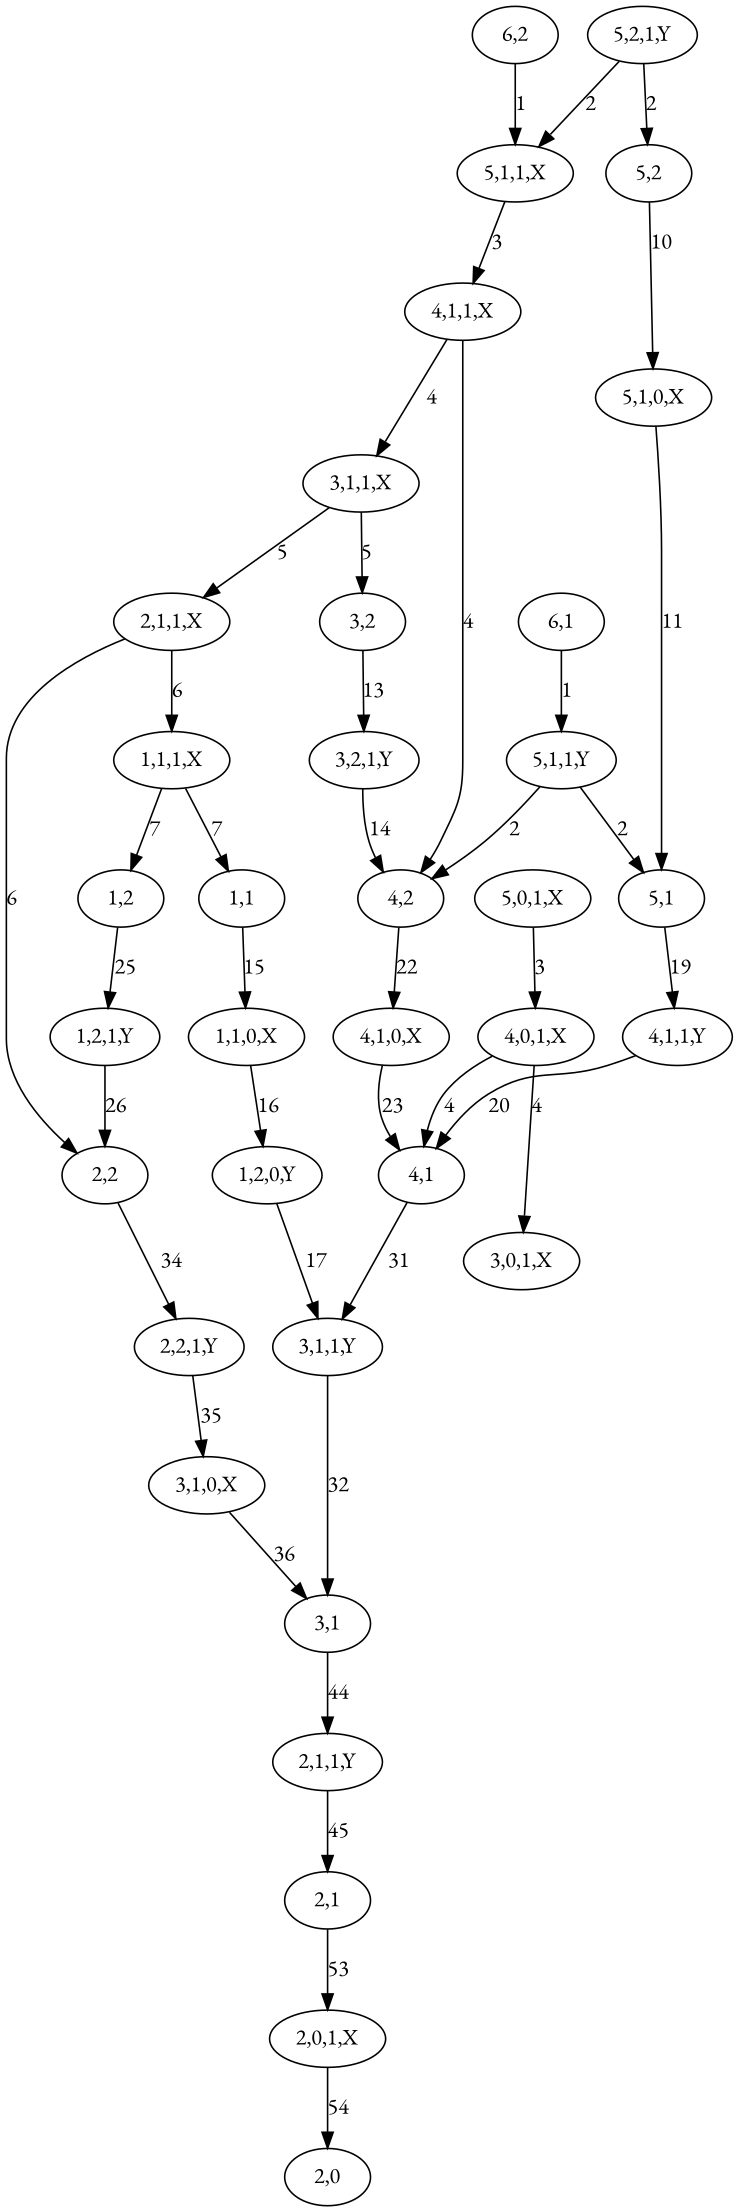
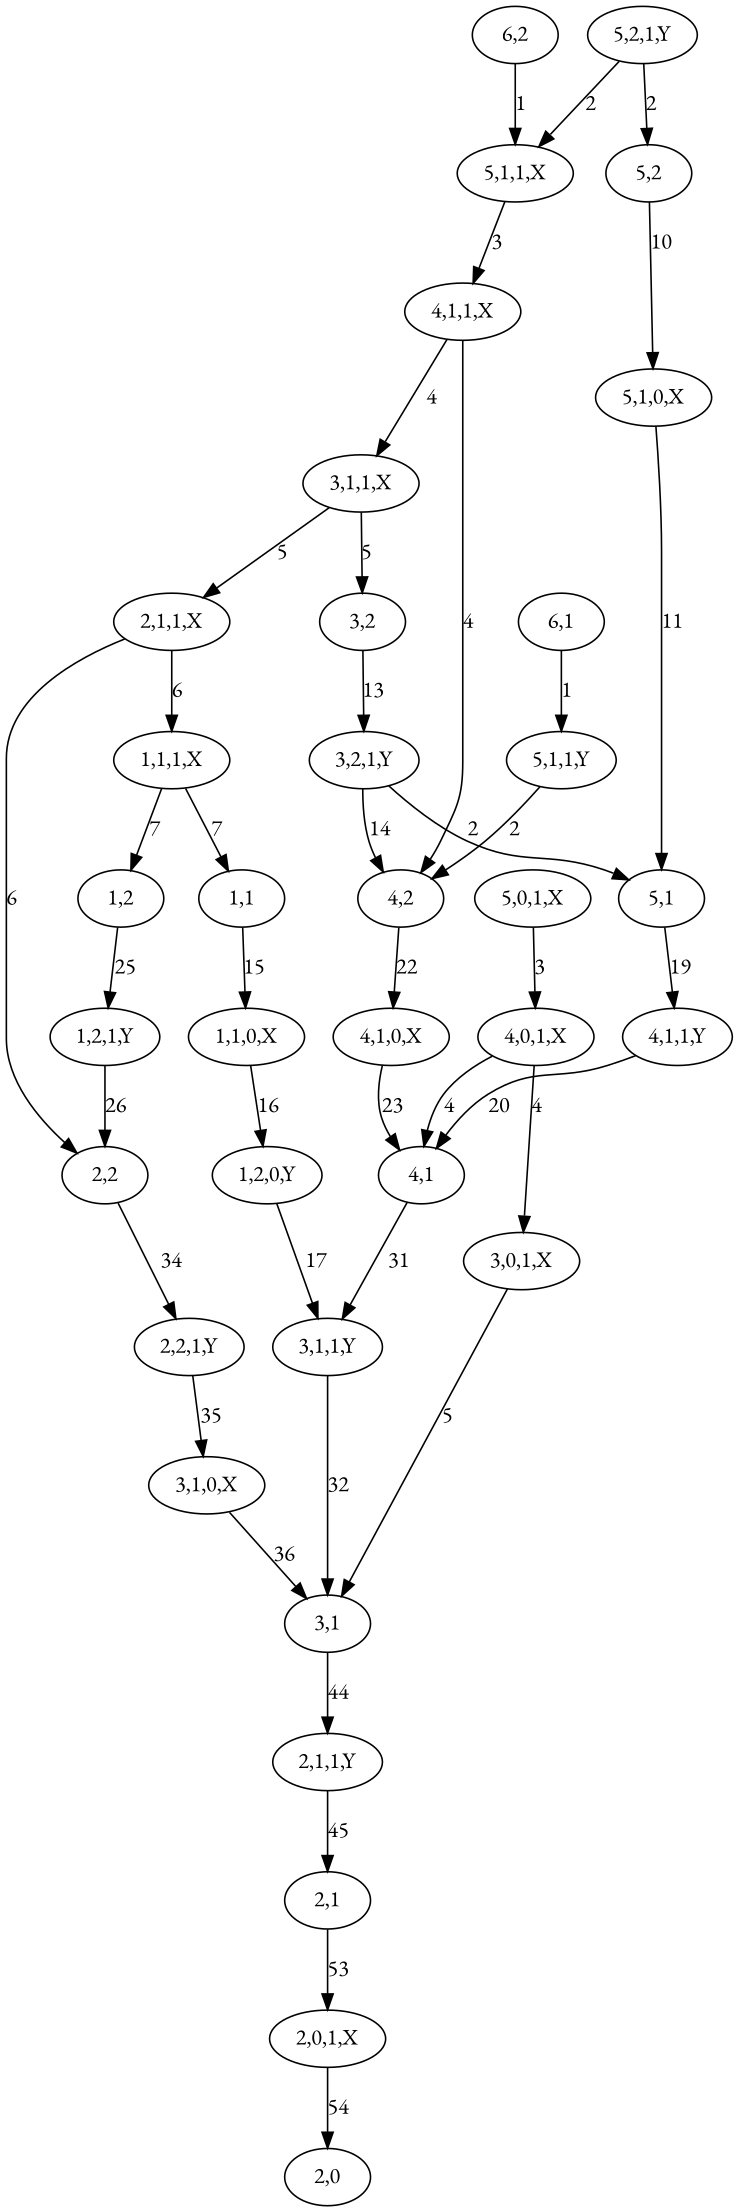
edge "5,1,1,Y" -> "5,1": now "3,2,1,Y" -> "5,1"
edge "3,0,1,X" -> "3,1": added, label "5"
